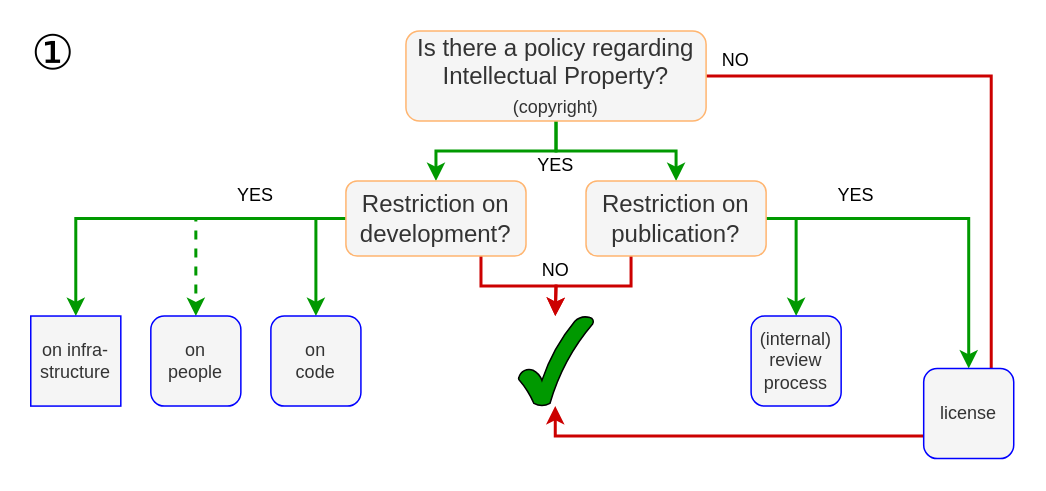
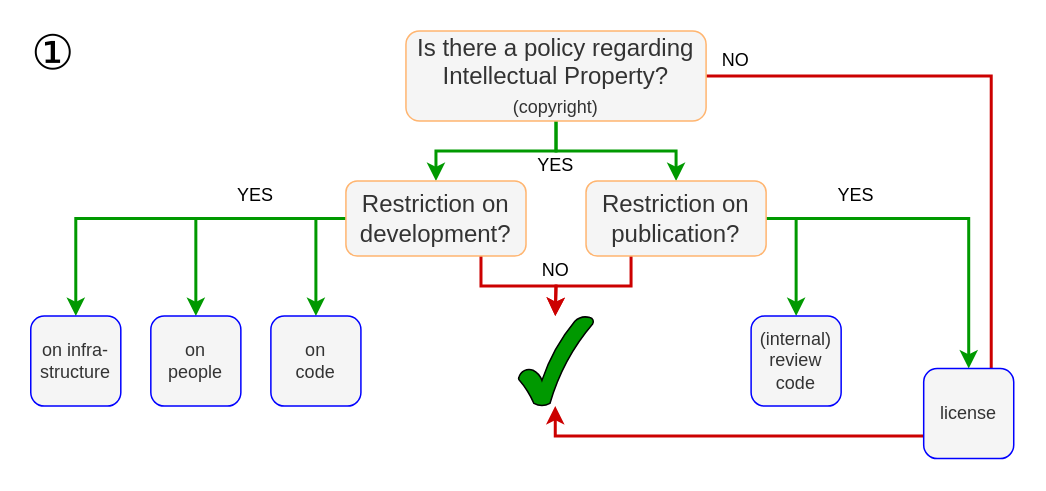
edge "Restriction on development?" -> "on people": style dashed -> solid
node "on infra- structure": shape rectangle -> rounded rectangle
node "(internal) review process": label "(internal) review process" -> "(internal) review code"
